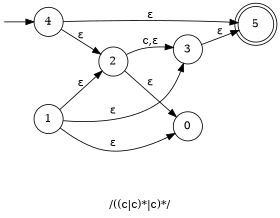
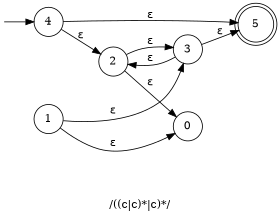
edge "2" -> "3": label "c,ε" -> "ε"
edge "1" -> "2": now "3" -> "2"
